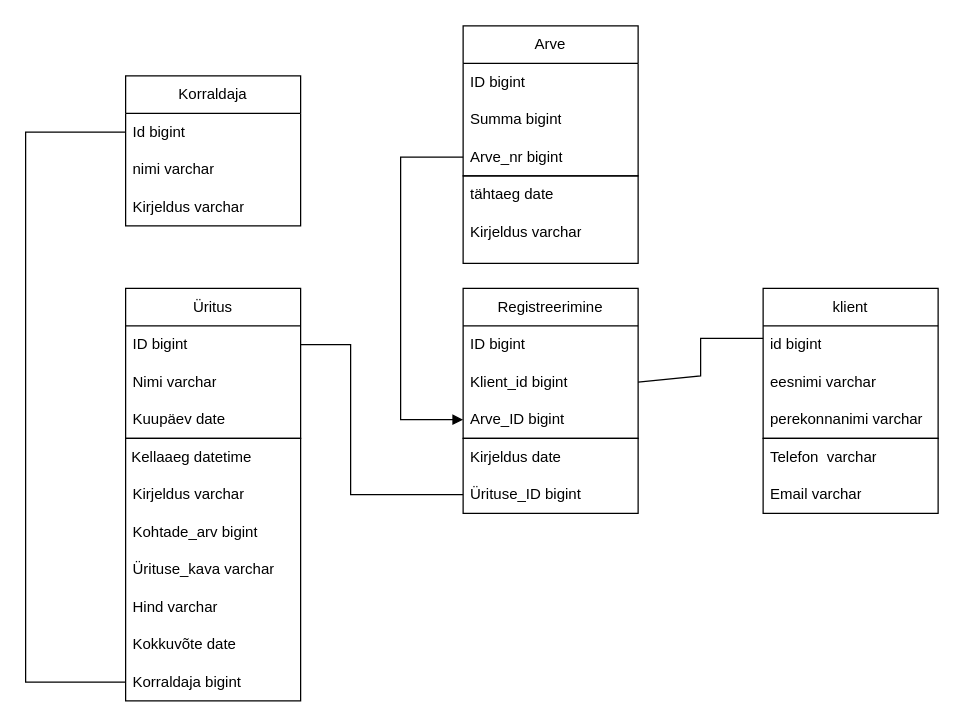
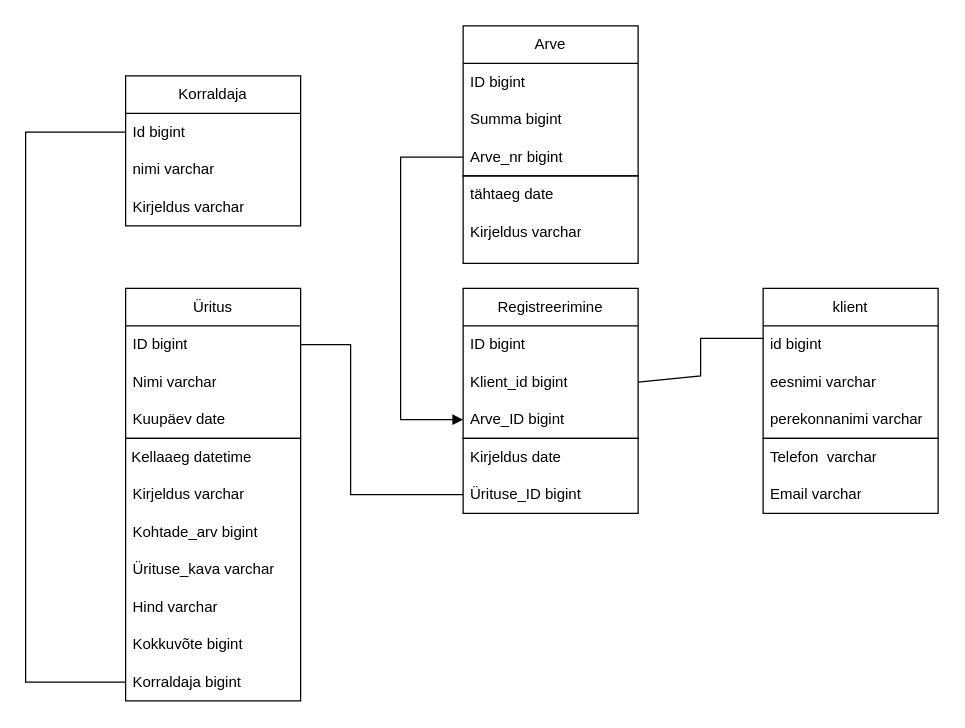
node "Kokkuvõte date": label "Kokkuvõte date" -> "Kokkuvõte bigint"
